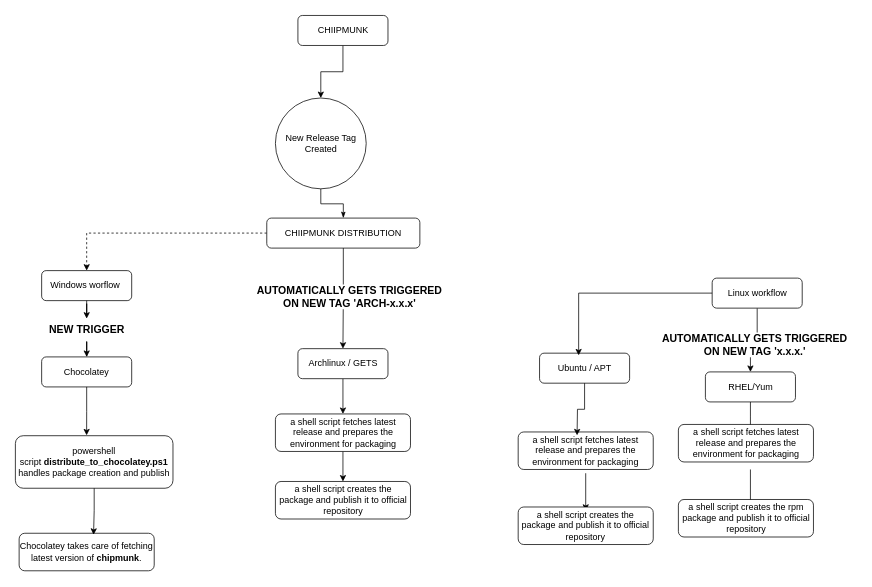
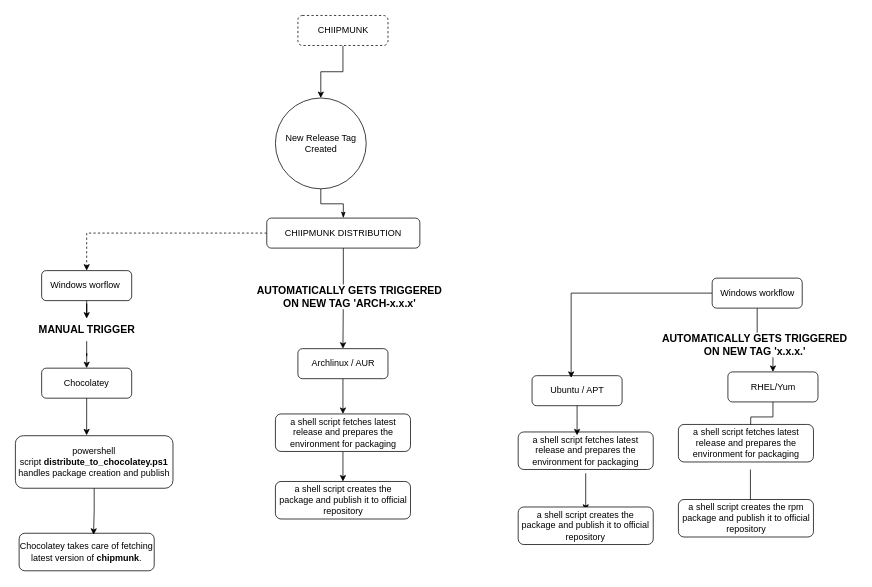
node "CHIIPMUNK": style solid -> dashed
node "Linux workflow": label "Linux workflow" -> "Windows workflow"
node "NEW TRIGGER": label "NEW TRIGGER" -> "MANUAL TRIGGER"
node "Archlinux / GETS": label "Archlinux / GETS" -> "Archlinux / AUR"
node "Ubuntu / APT": moved (584, 368) -> (577, 390)
node "Chocolatey": moved (87, 372) -> (87, 383)
node "RHEL/Yum": moved (750, 387) -> (773, 387)
